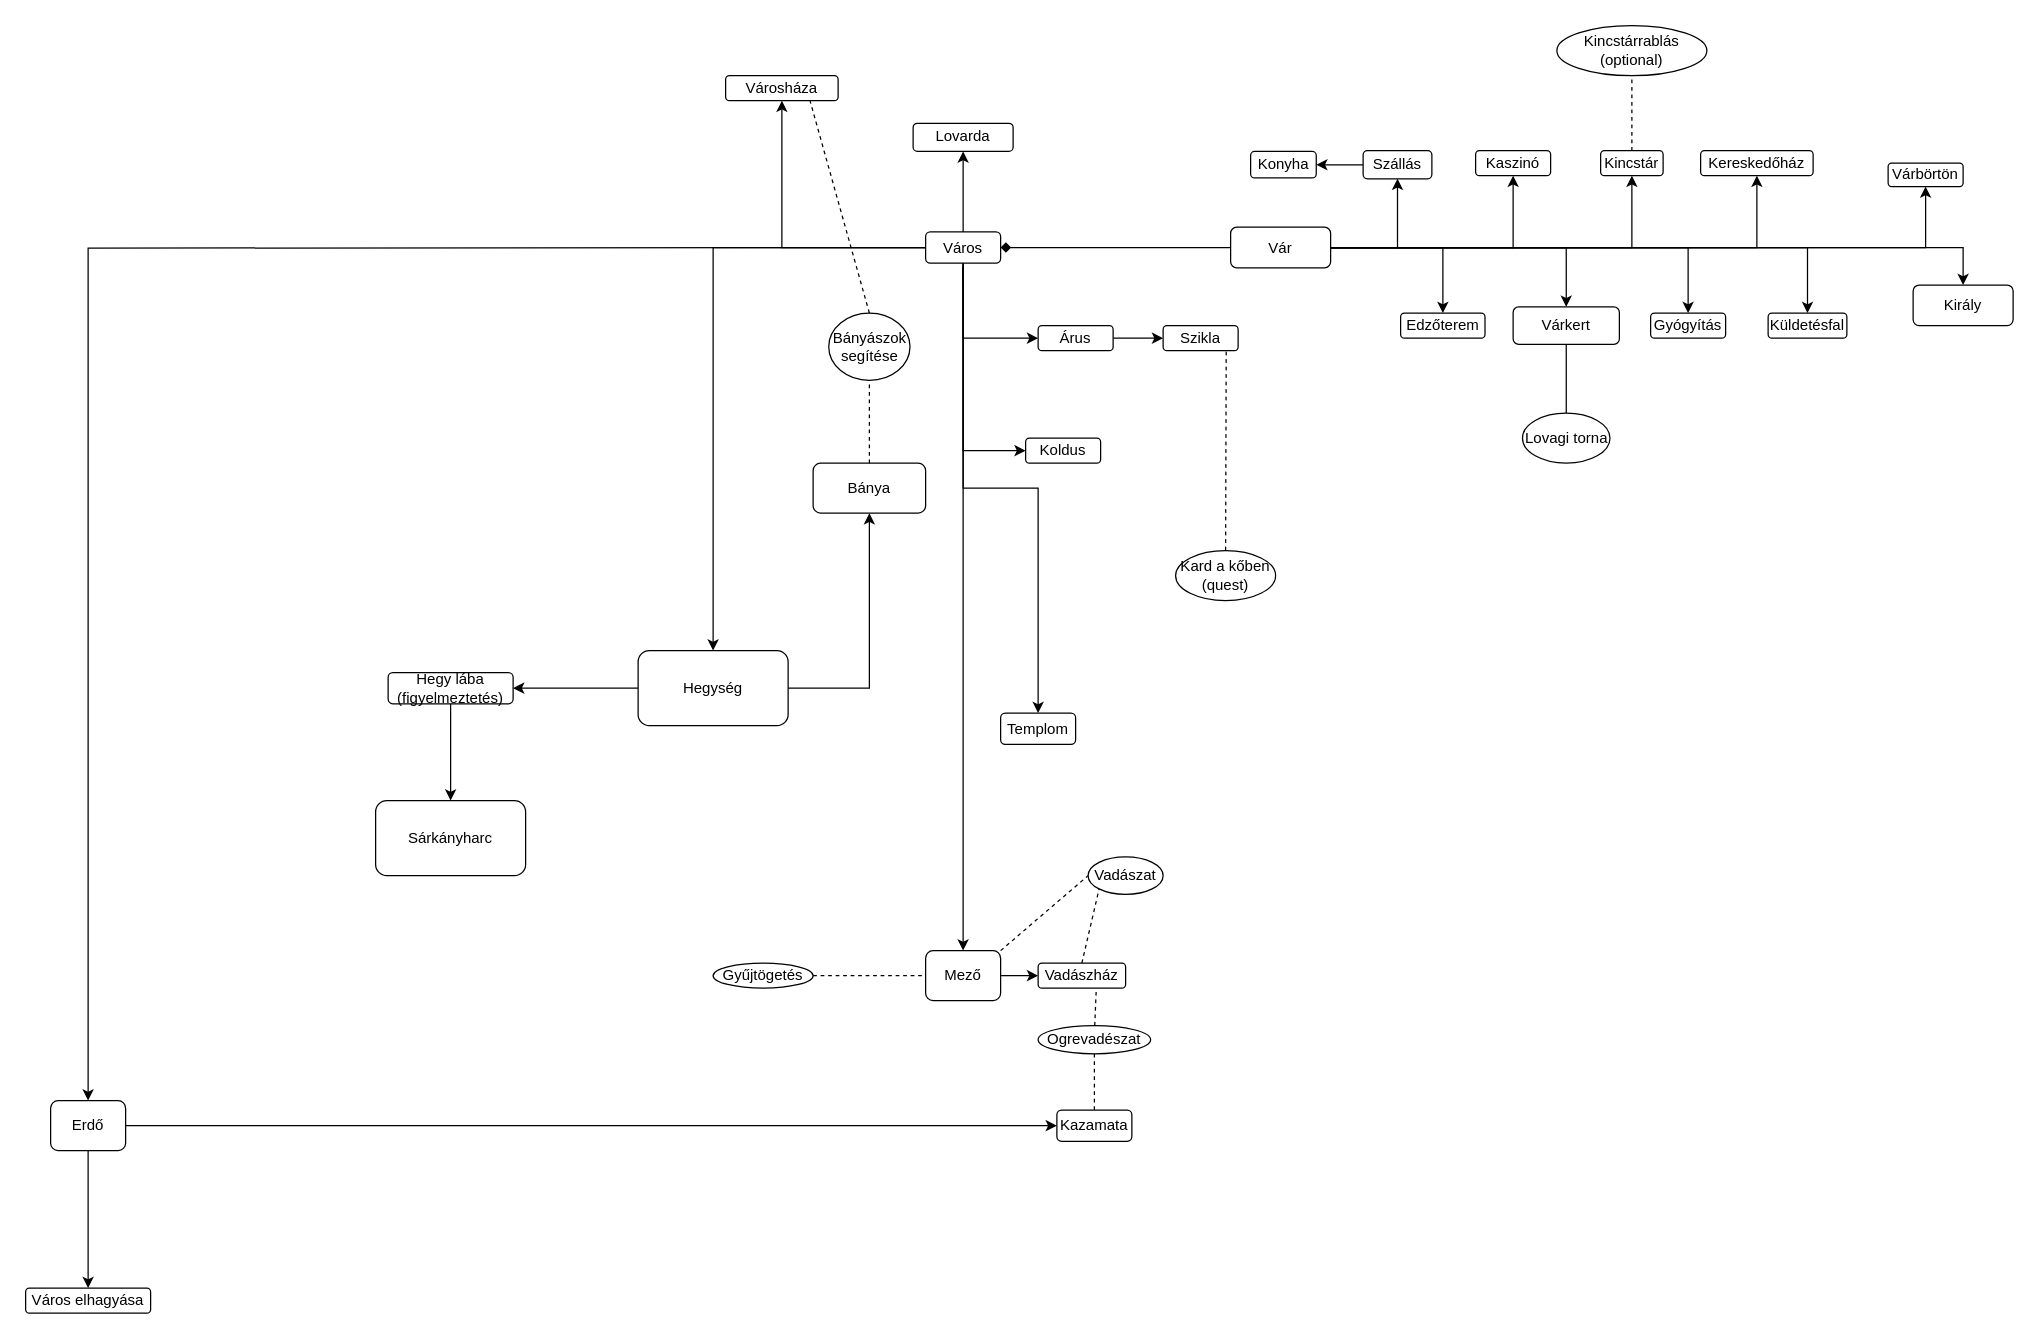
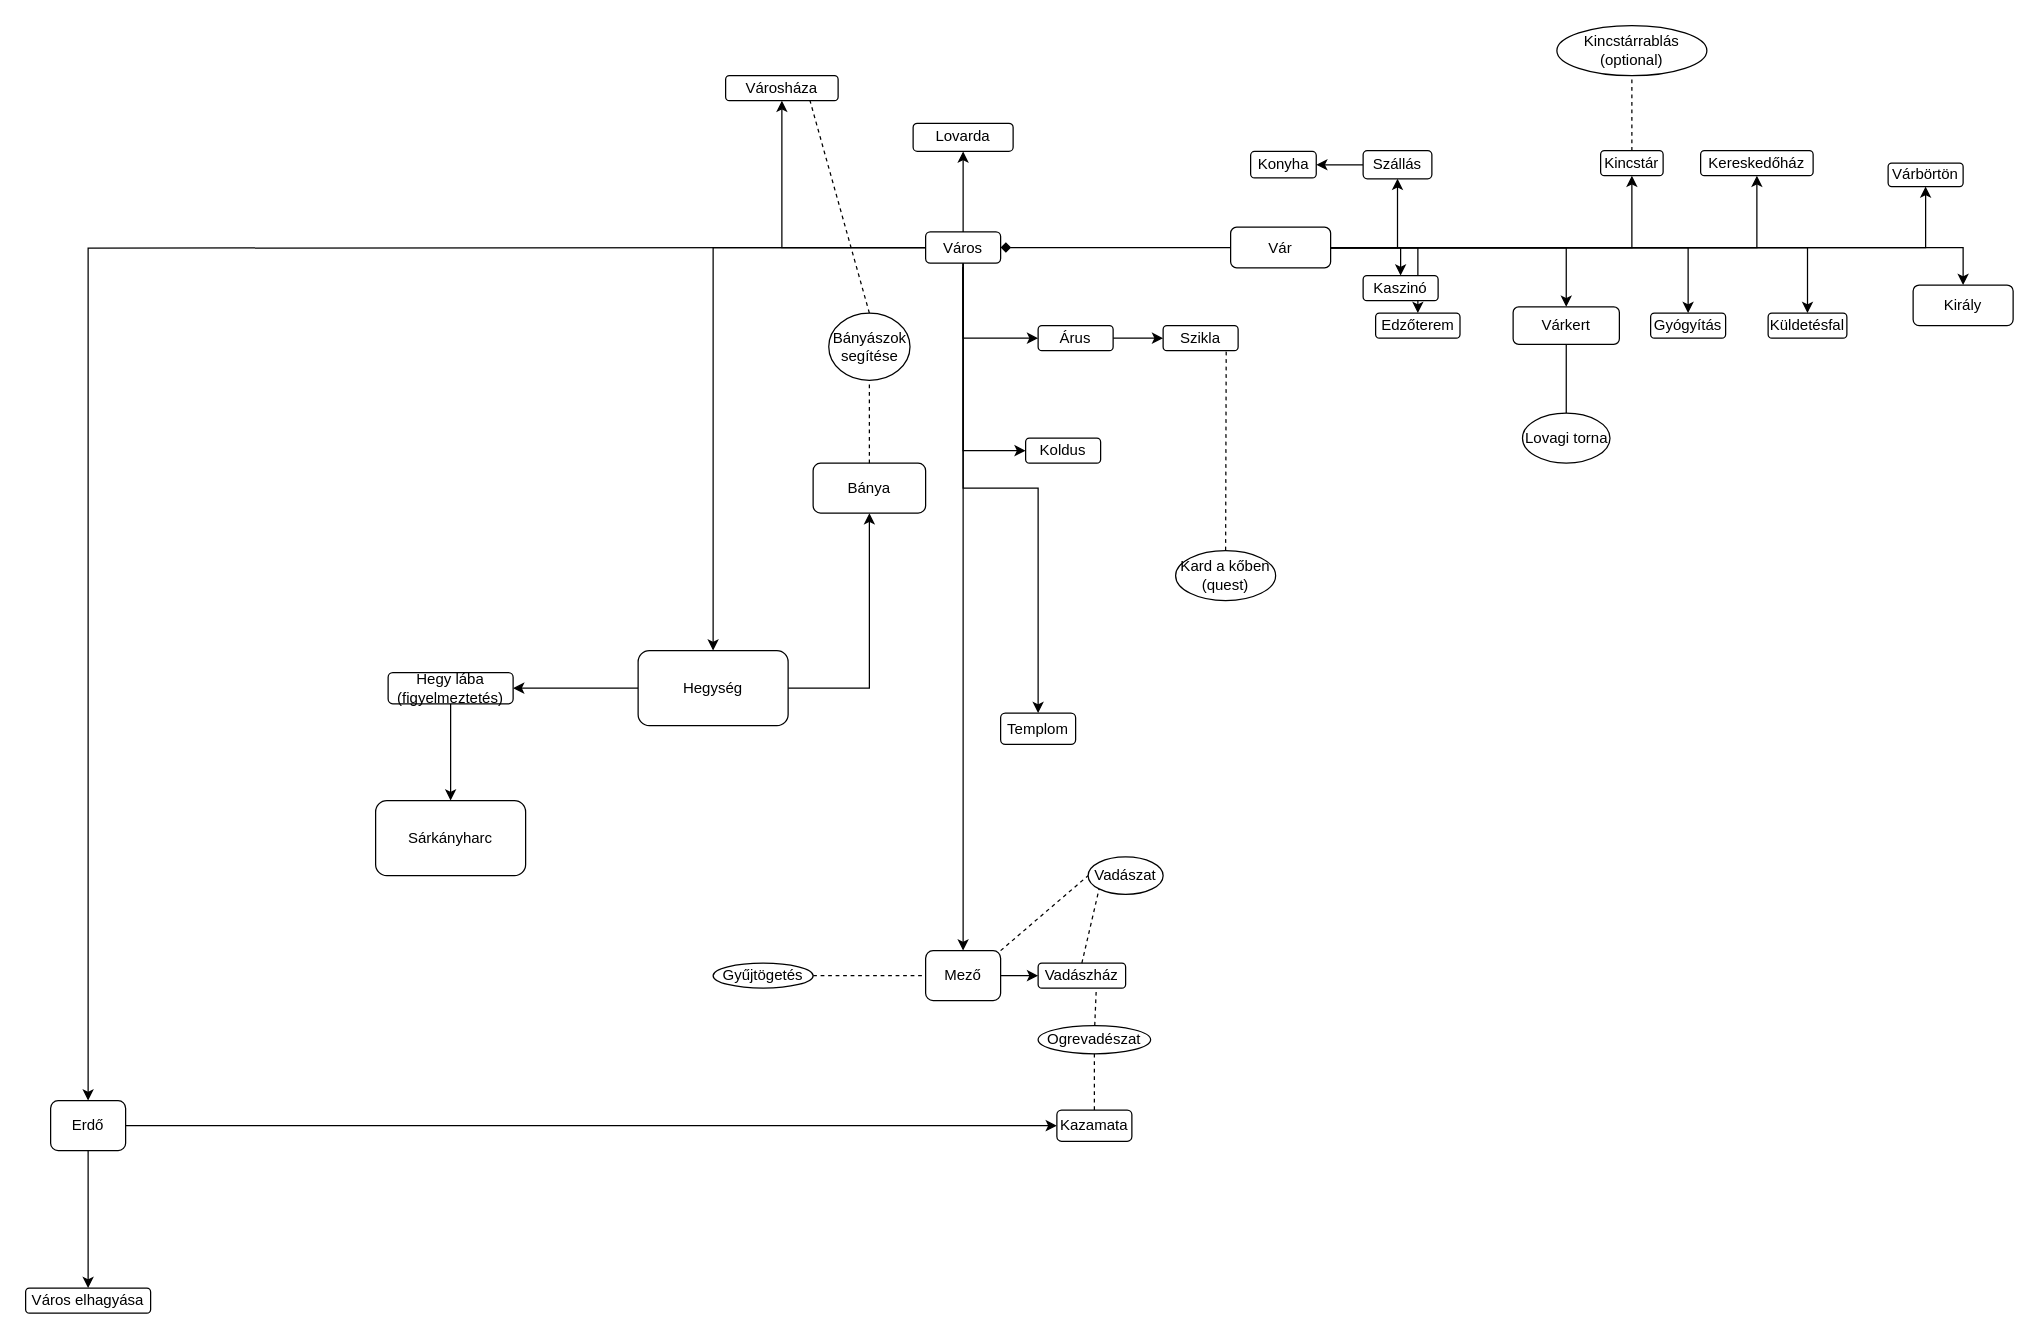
node "Kaszinó": moved (1513, 163) -> (1401, 288)
node "Edzőterem": moved (1443, 326) -> (1418, 326)
